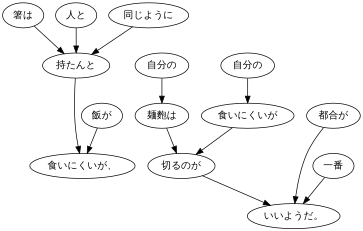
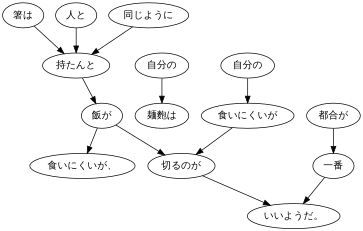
edge "持たんと" -> "食いにくいが、": now "持たんと" -> "飯が"
edge "麺麭は" -> "切るのが": now "飯が" -> "切るのが"
edge "都合が" -> "いいようだ。": now "都合が" -> "一番"
